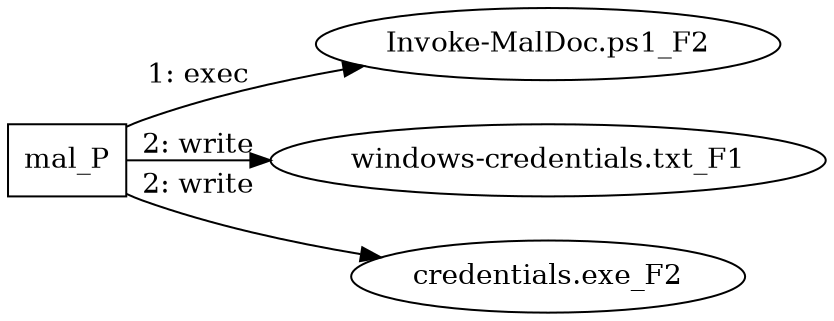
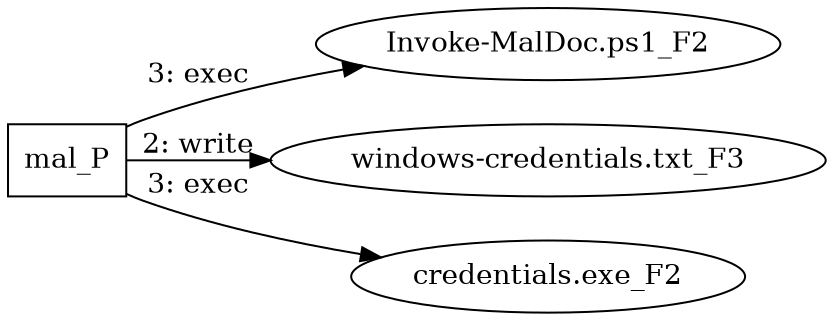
edge "mal_P" -> "Invoke-MalDoc.ps1_F2": label "1: exec" -> "3: exec"
node "windows-credentials.txt_F1": label "windows-credentials.txt_F1" -> "windows-credentials.txt_F3"
edge "mal_P" -> "credentials.exe_F2": label "2: write" -> "3: exec"
